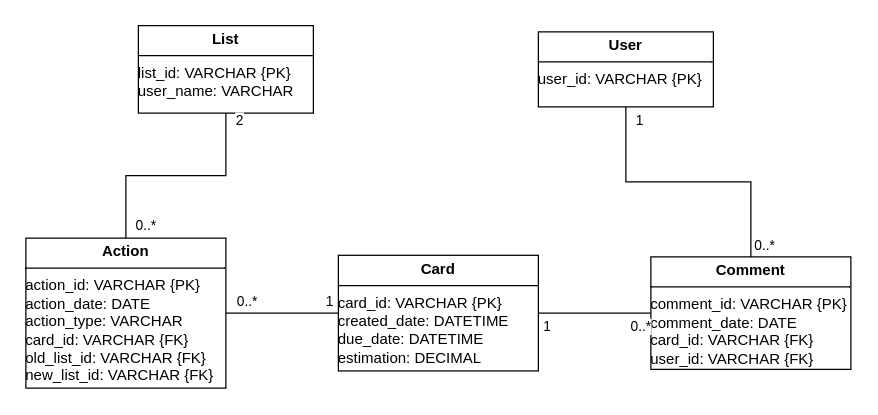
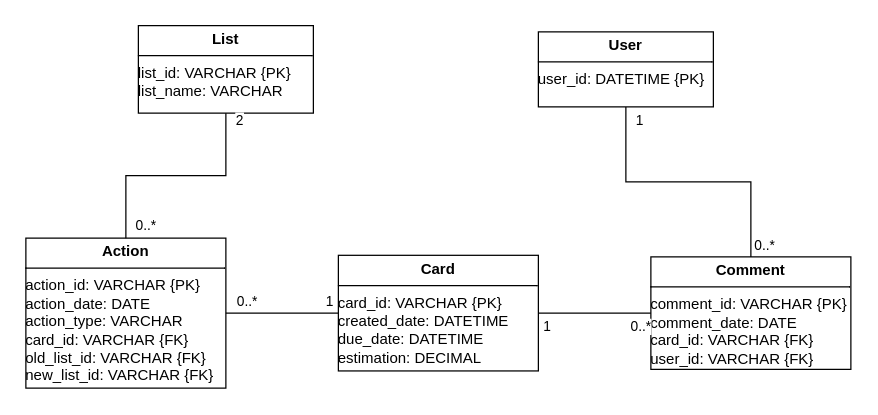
node "User user_id: VARCHAR {PK}": label "User user_id: VARCHAR {PK}" -> "User user_id: DATETIME {PK}"
node "List list_id: VARCHAR {PK} user_name: VARCHAR": label "List list_id: VARCHAR {PK} user_name: VARCHAR" -> "List list_id: VARCHAR {PK} list_name: VARCHAR"
